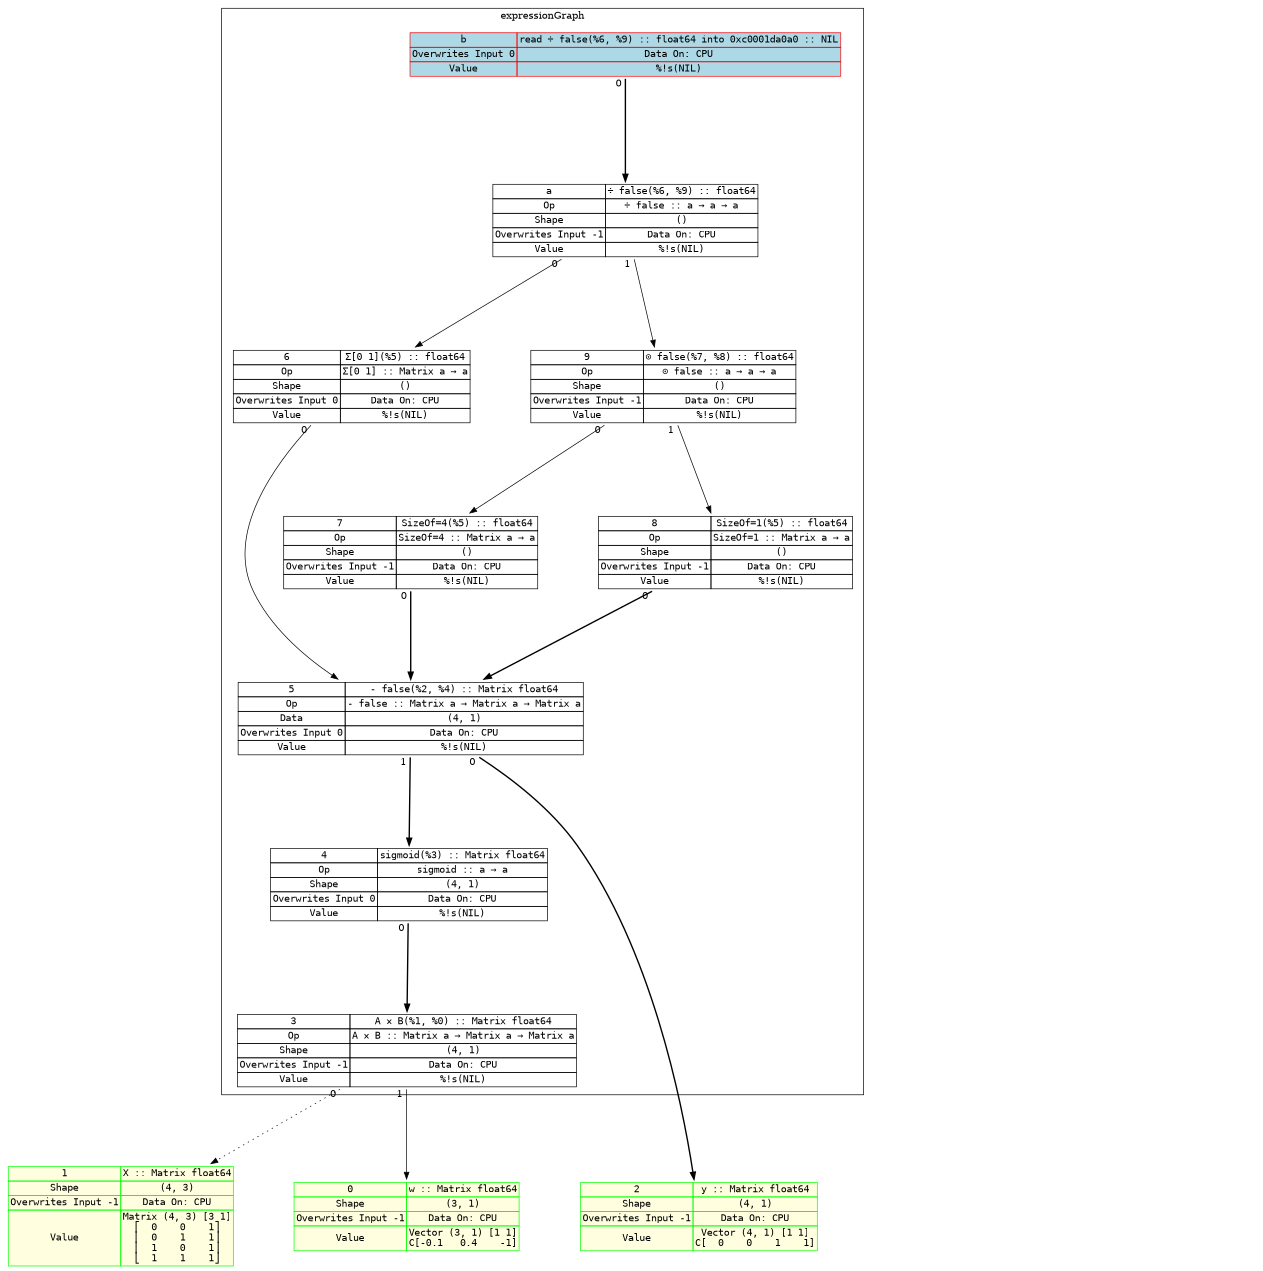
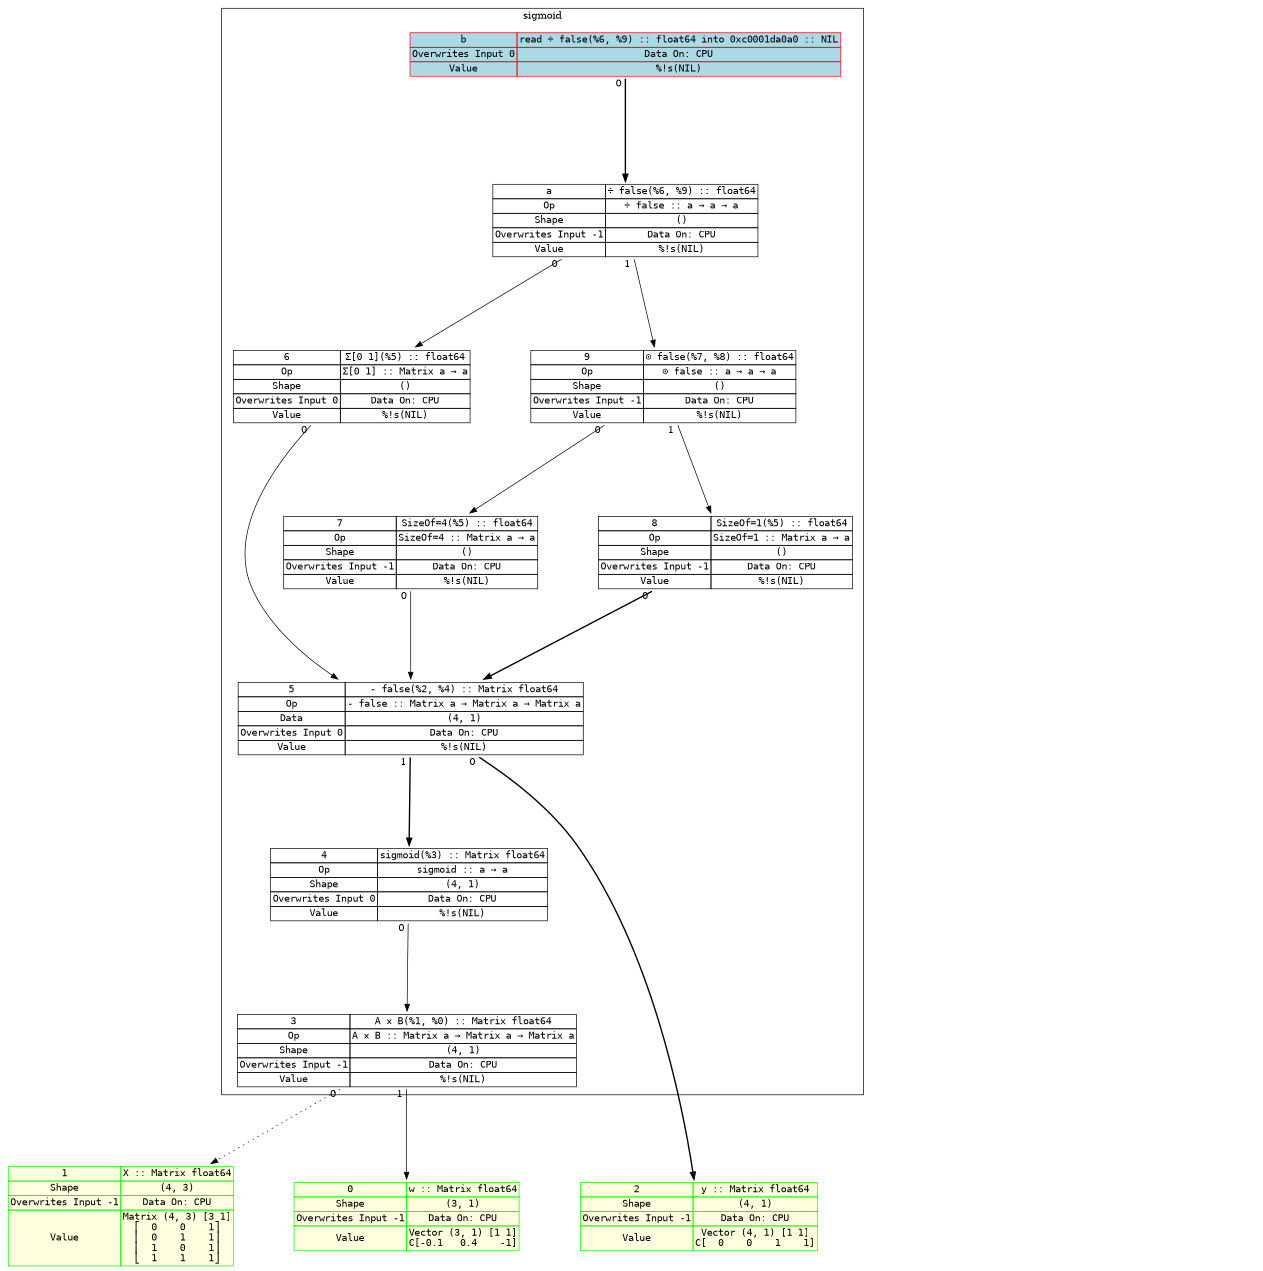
cluster "expressionGraph": label "expressionGraph" -> "sigmoid"
edge "7" -> "5": style bold -> solid
edge "4" -> "3": style bold -> solid
